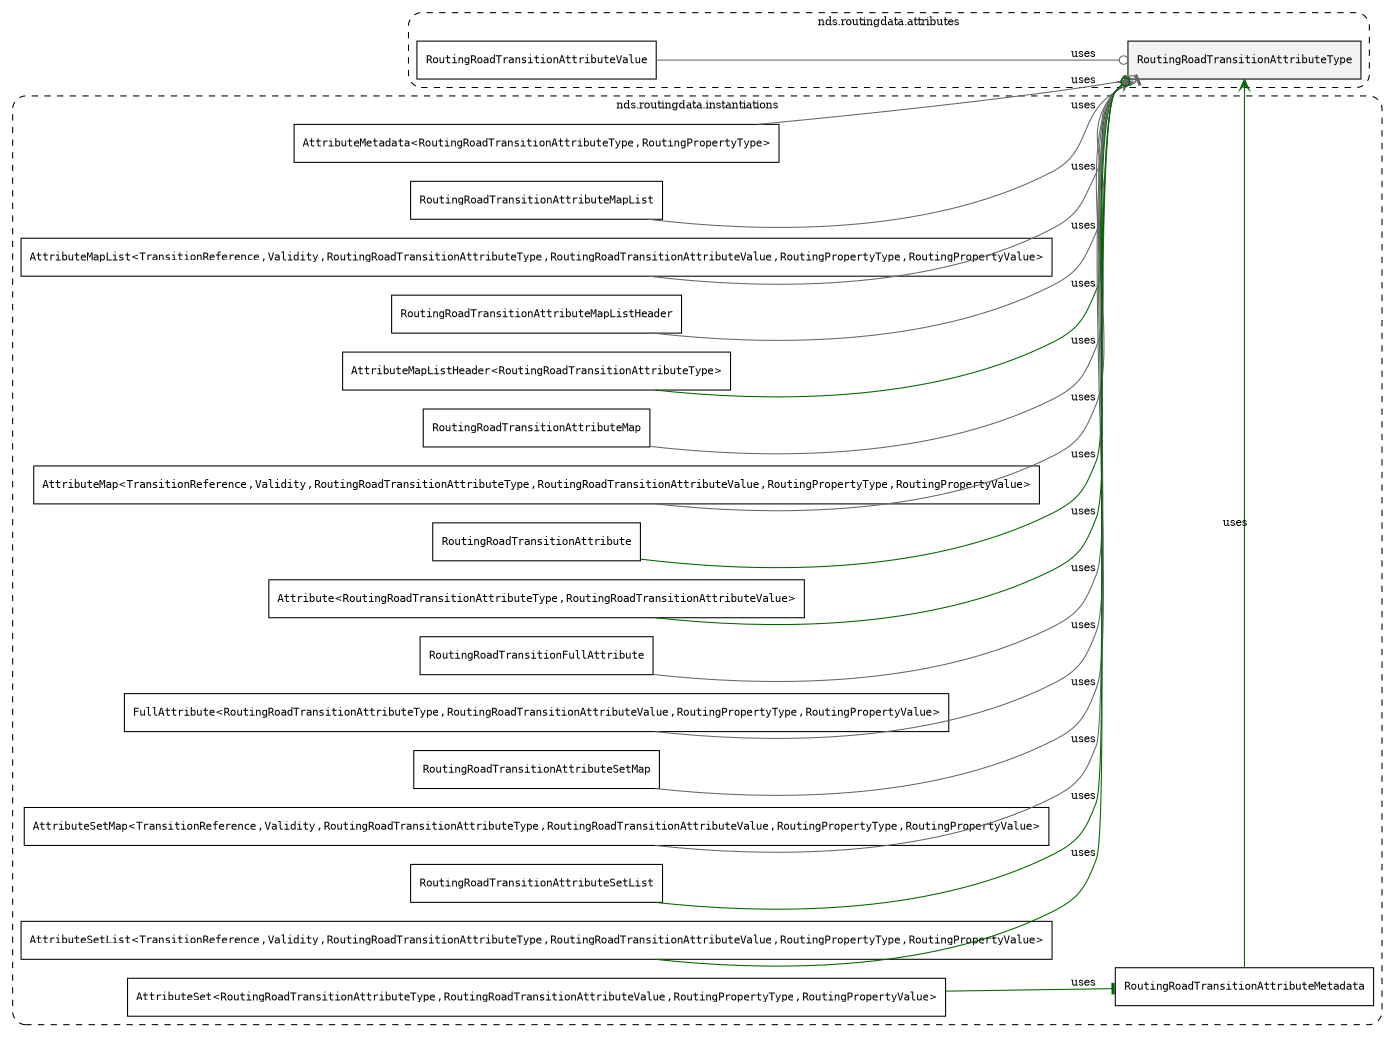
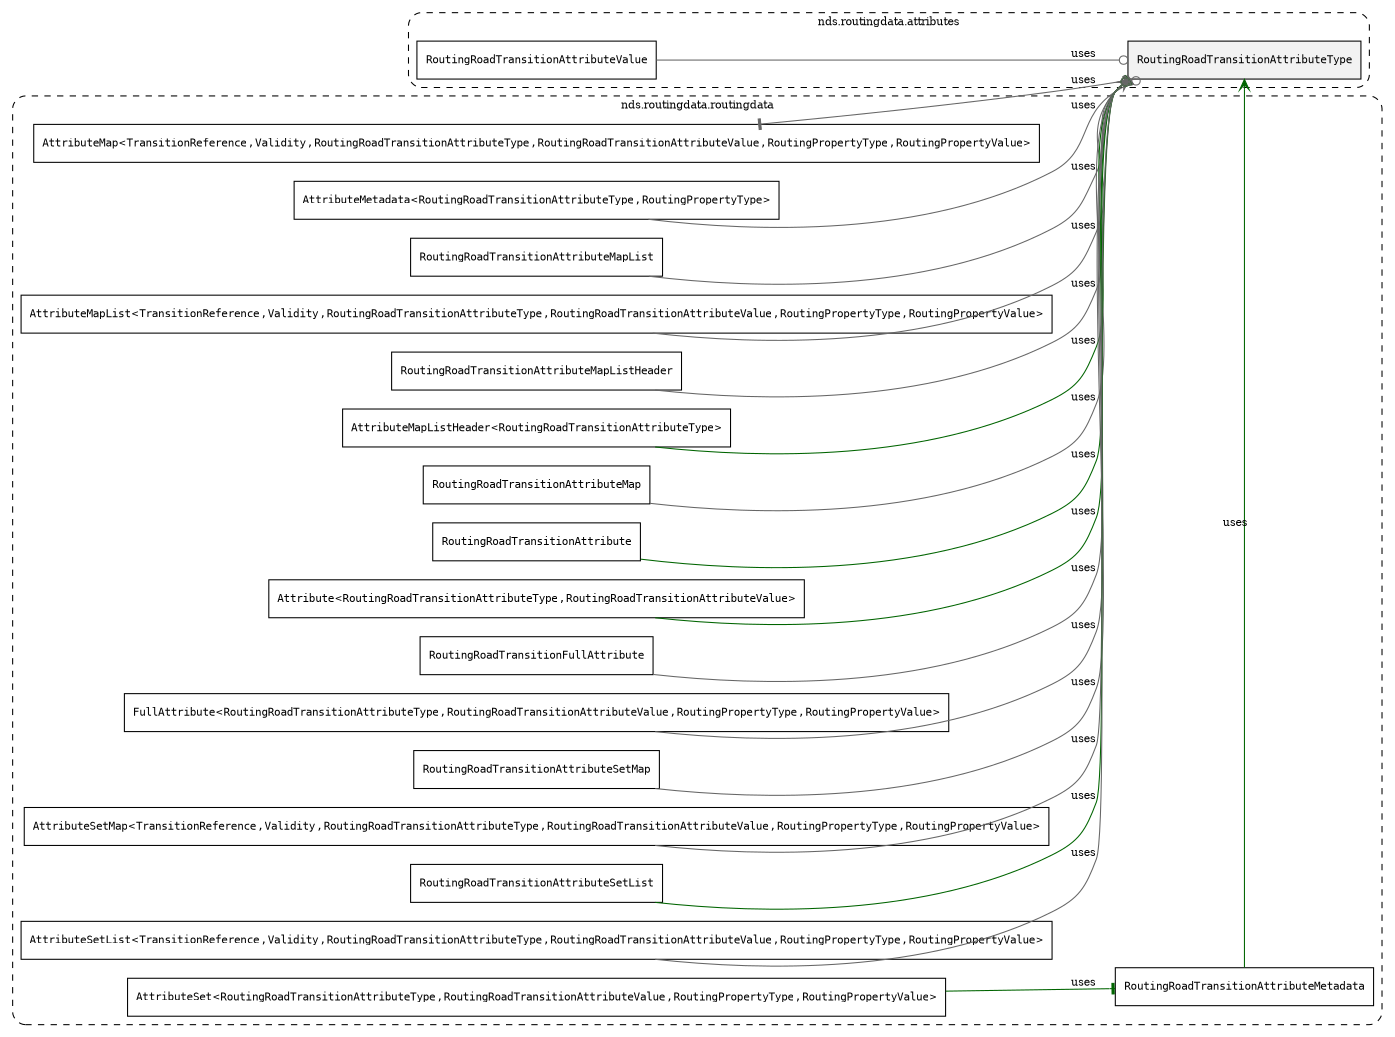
cluster "nds.routingdata.instantiations": label "nds.routingdata.instantiations" -> "nds.routingdata.routingdata"
edge "AttributeMap" -> "RoutingRoadTransitionAttributeType": reversed
edge "AttributeSetList" -> "RoutingRoadTransitionAttributeType": color darkgreen -> gray40
